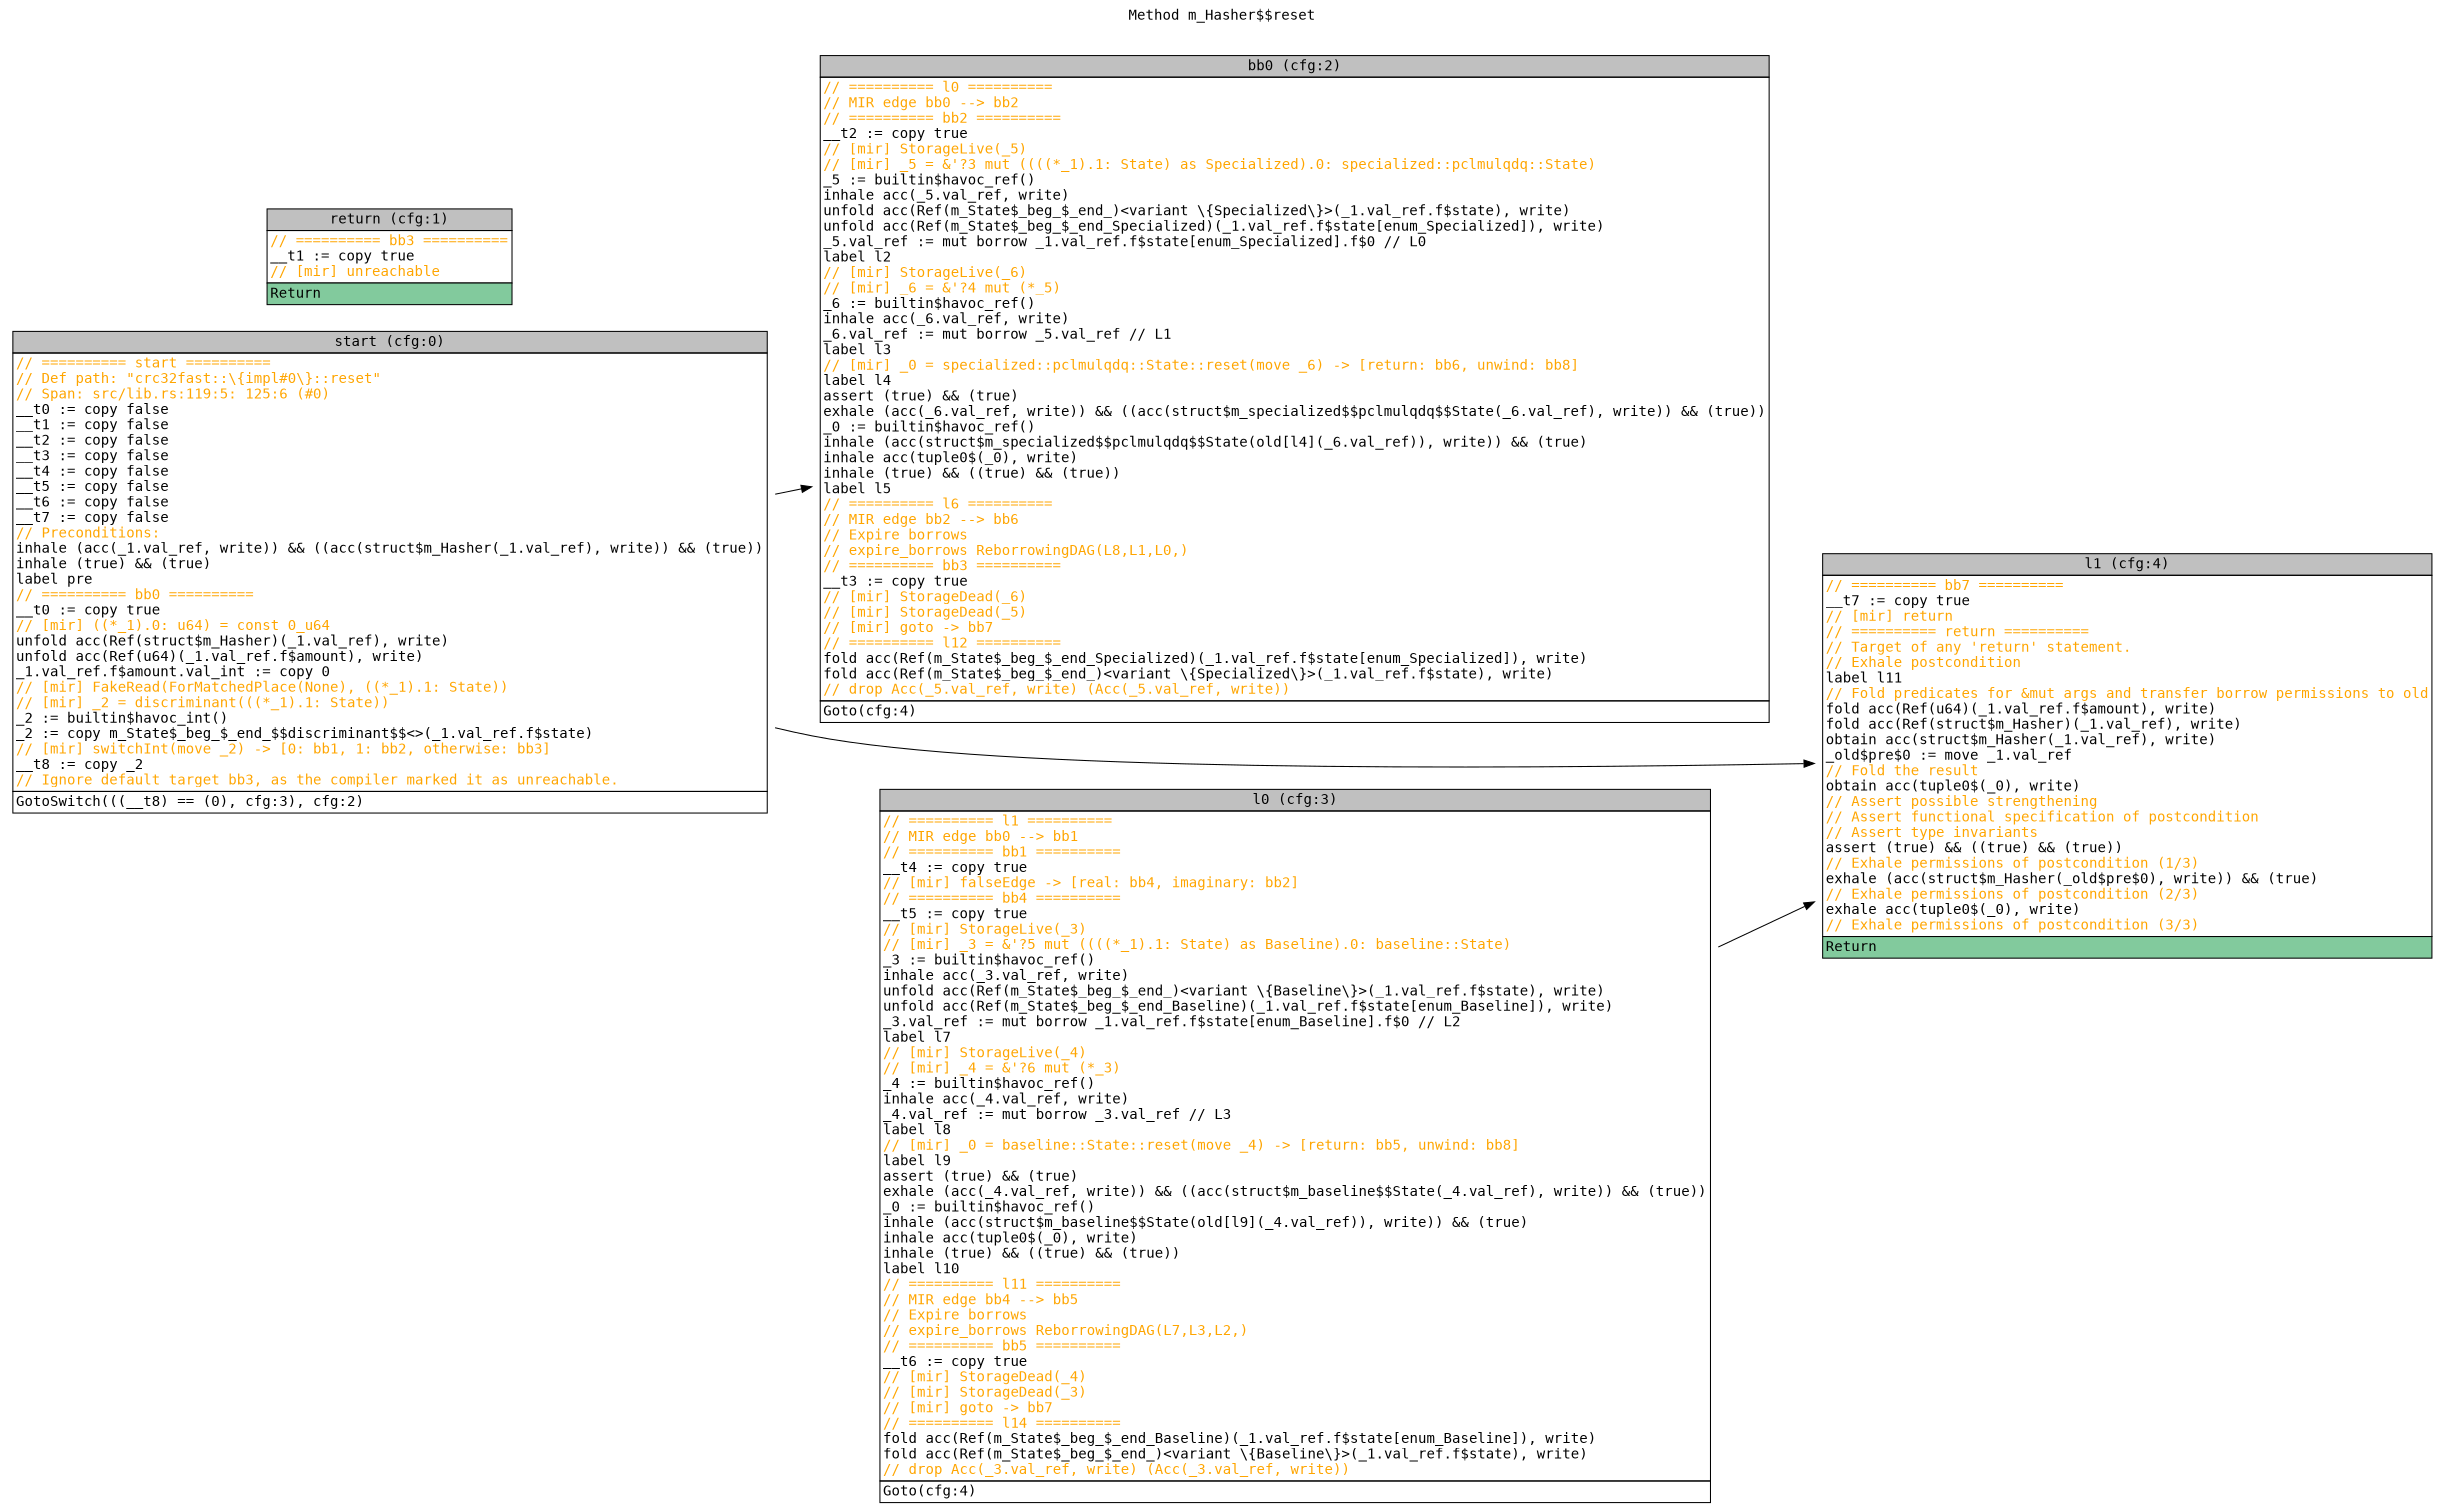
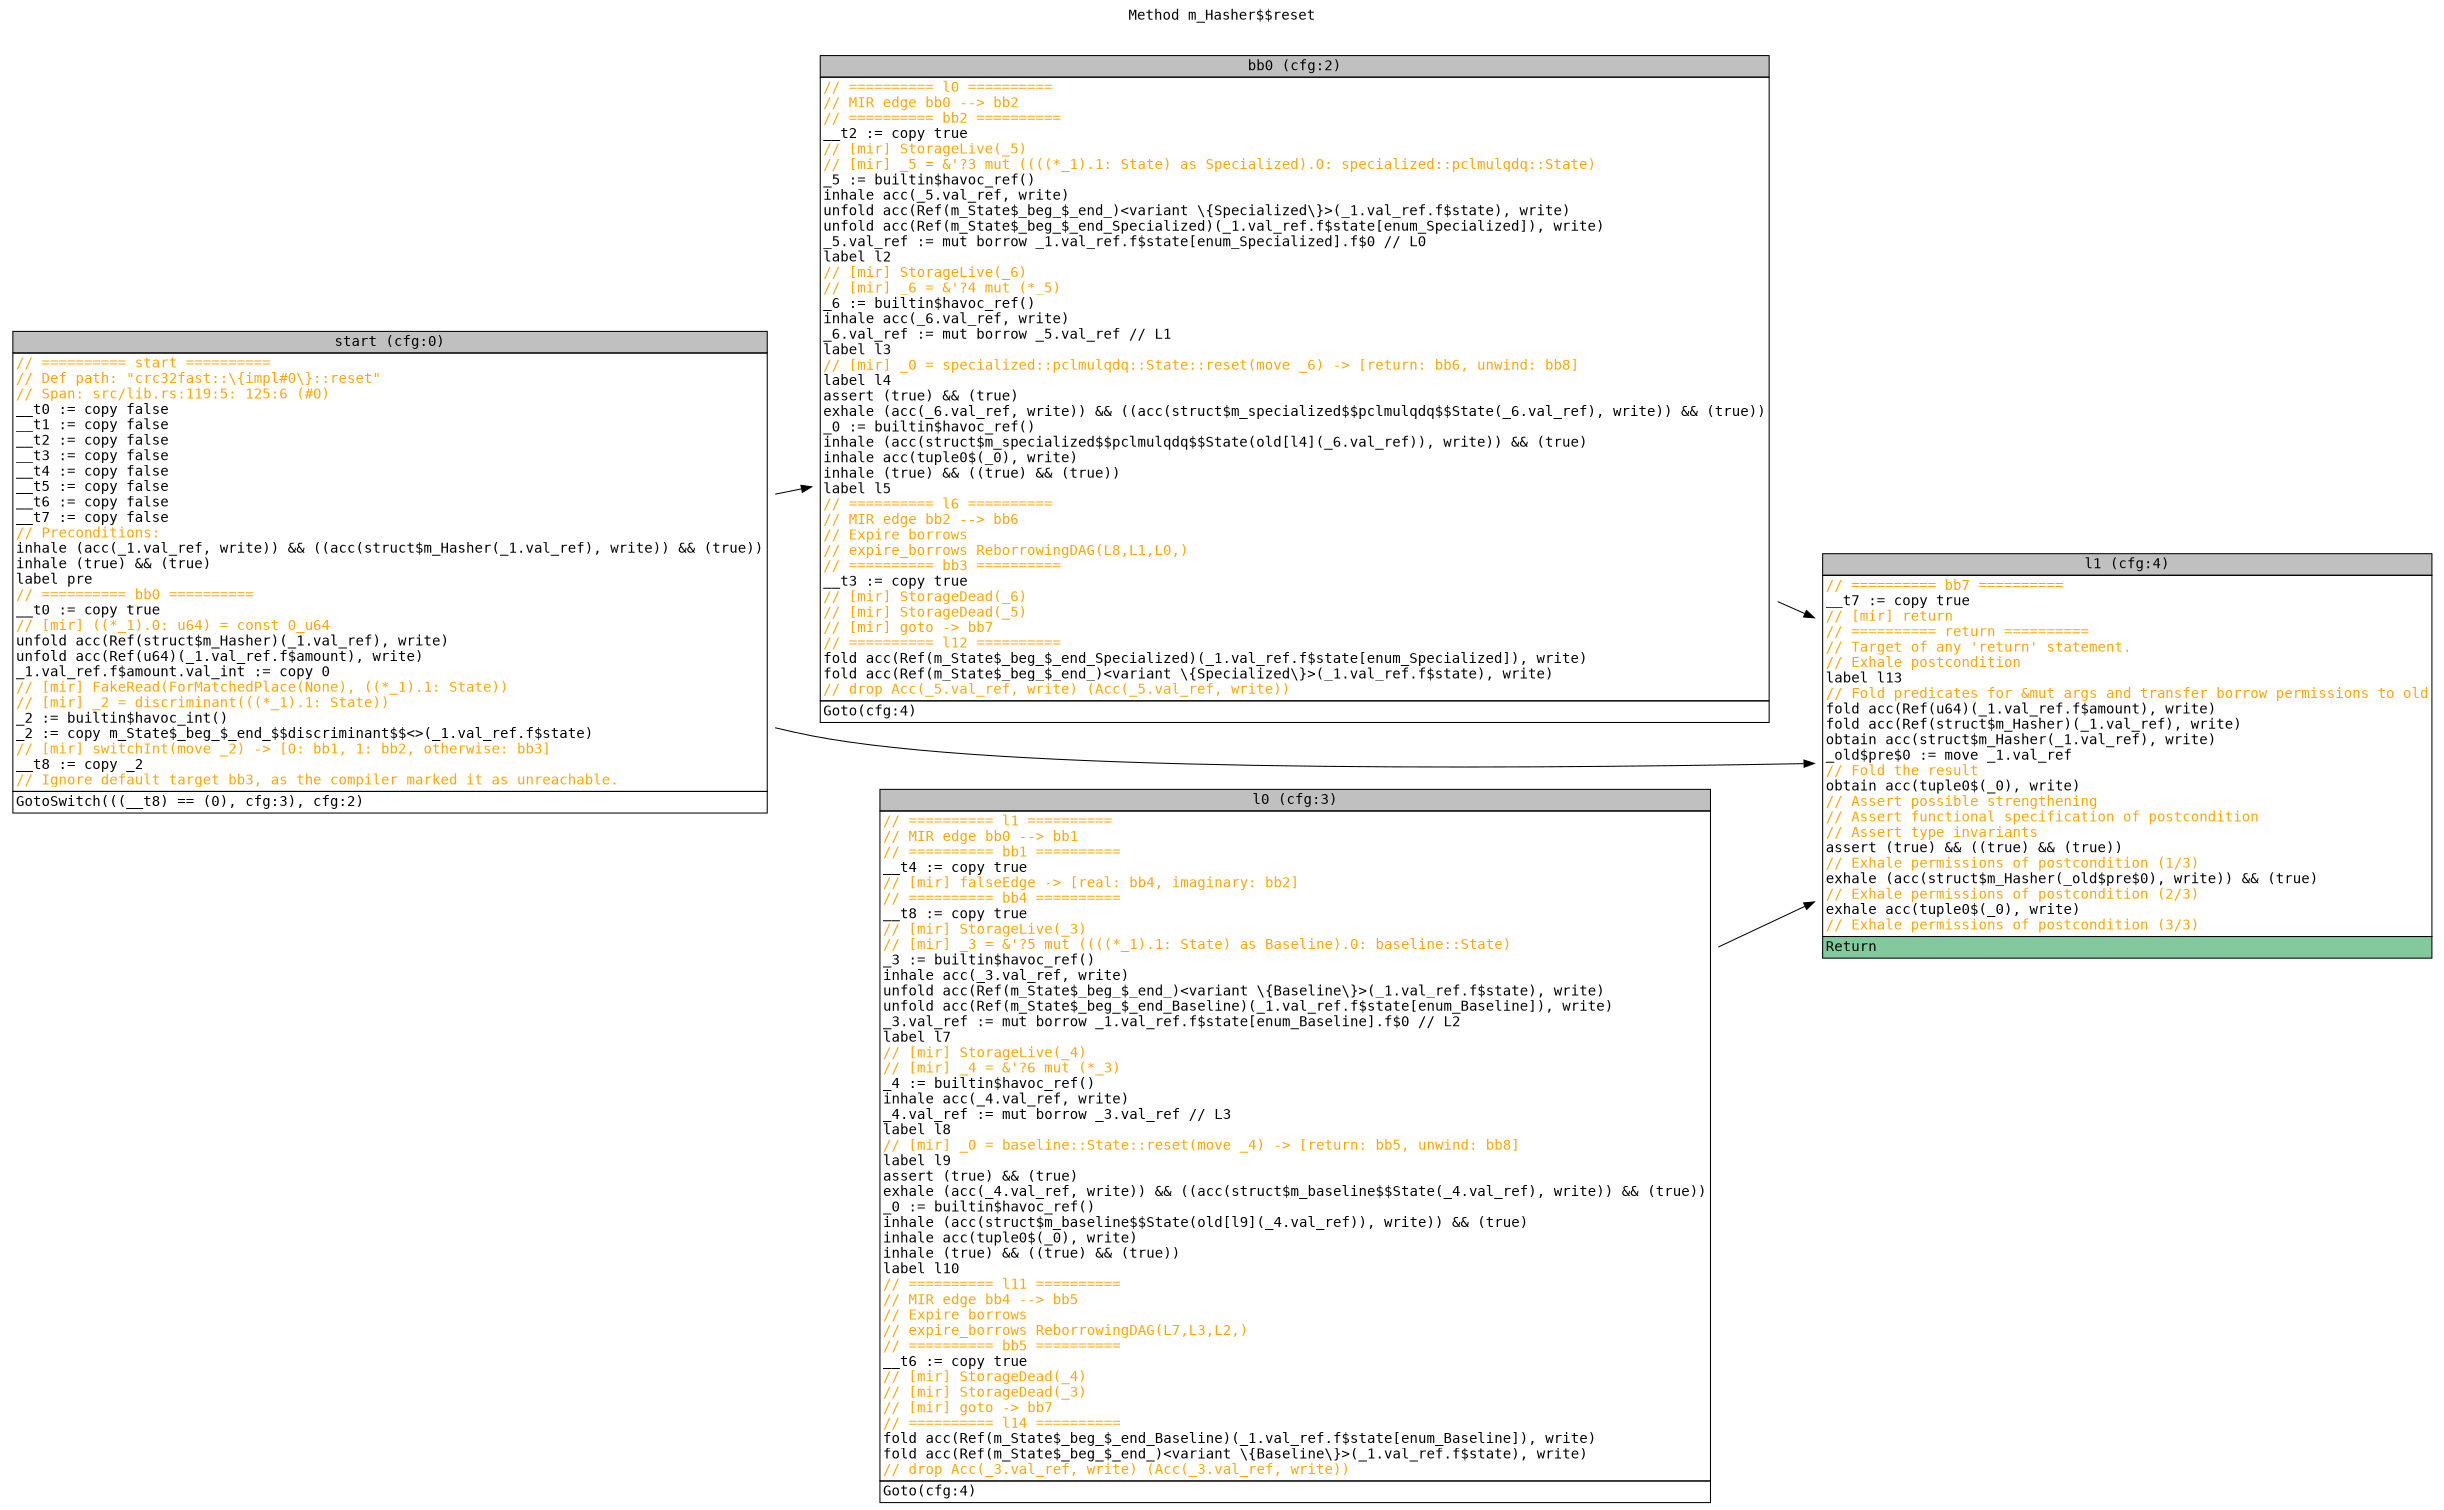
node "return (cfg:1)": removed
edge "bb0 (cfg:2)" -> "l1 (cfg:4)": added
node "l1 (cfg:4)": text "label l11" -> "label l13"
node "l0 (cfg:3)": text "__t5 := copy true" -> "__t8 := copy true"
